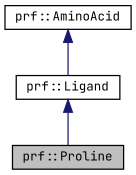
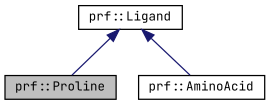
edge "prf::Ligand" -> "prf::AminoAcid": reversed
